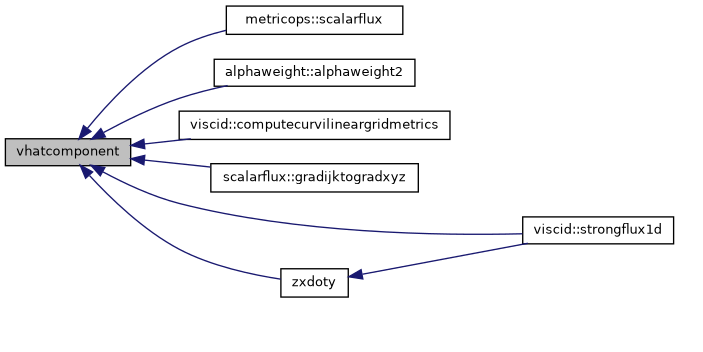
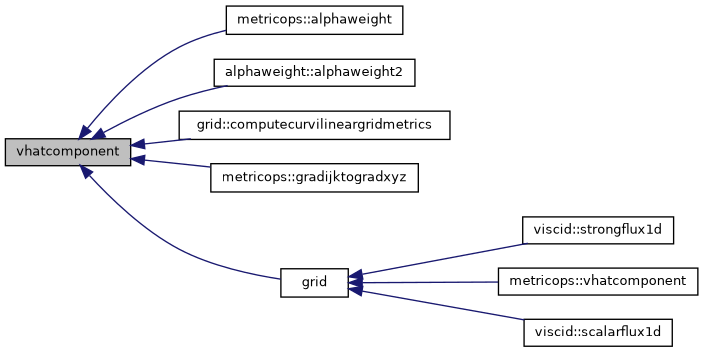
node "metricops::scalarflux": label "metricops::scalarflux" -> "metricops::alphaweight"
node "viscid::computecurvilineargridmetrics": label "viscid::computecurvilineargridmetrics" -> "grid::computecurvilineargridmetrics"
node "scalarflux::gradijktogradxyz": label "scalarflux::gradijktogradxyz" -> "metricops::gradijktogradxyz"
edge "viscid::strongflux1d" -> "vhatcomponent": removed
node "metricops::vhatcomponent": added
node "zxdoty": label "zxdoty" -> "grid"
node "viscid::scalarflux1d": added
